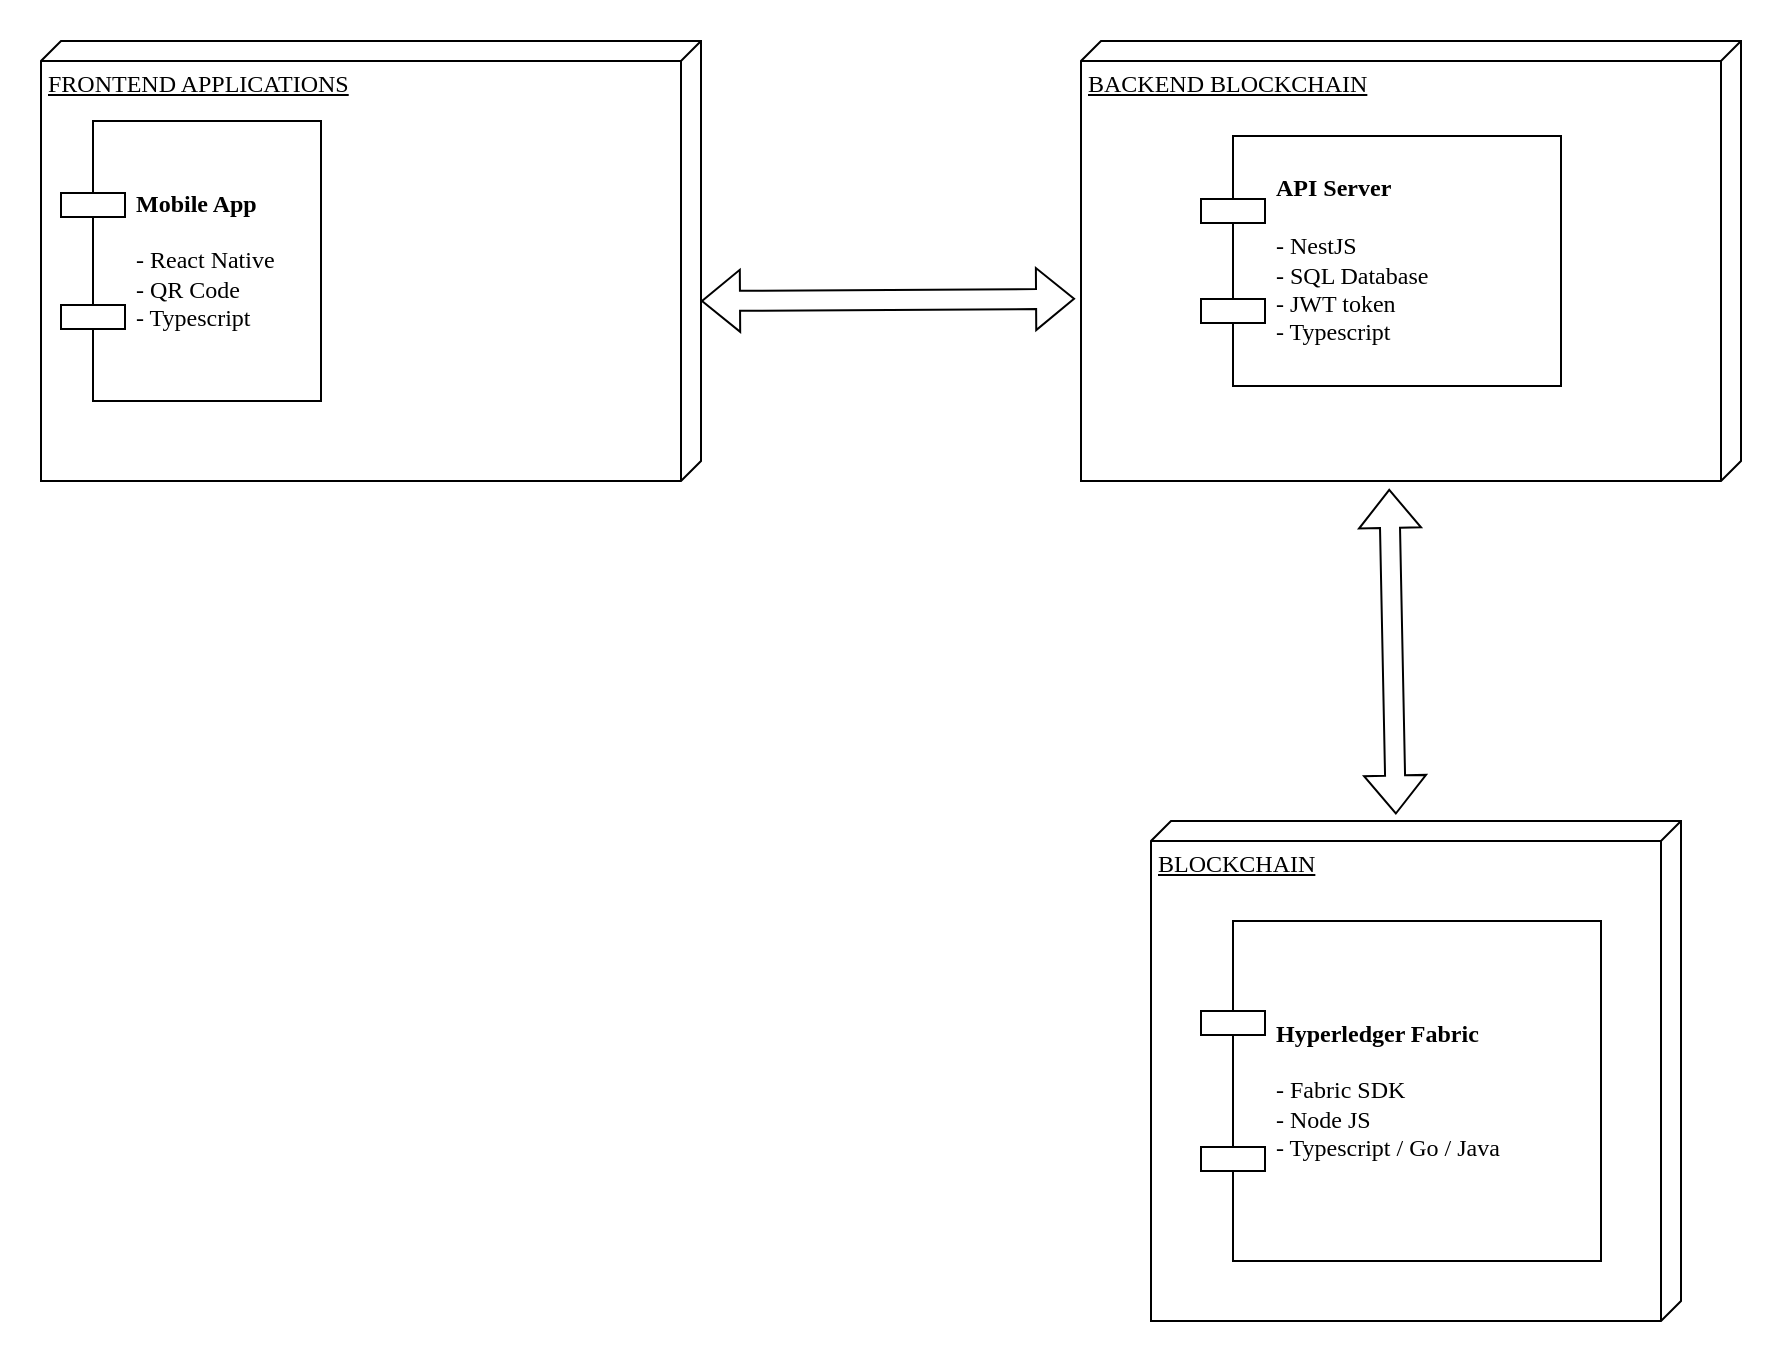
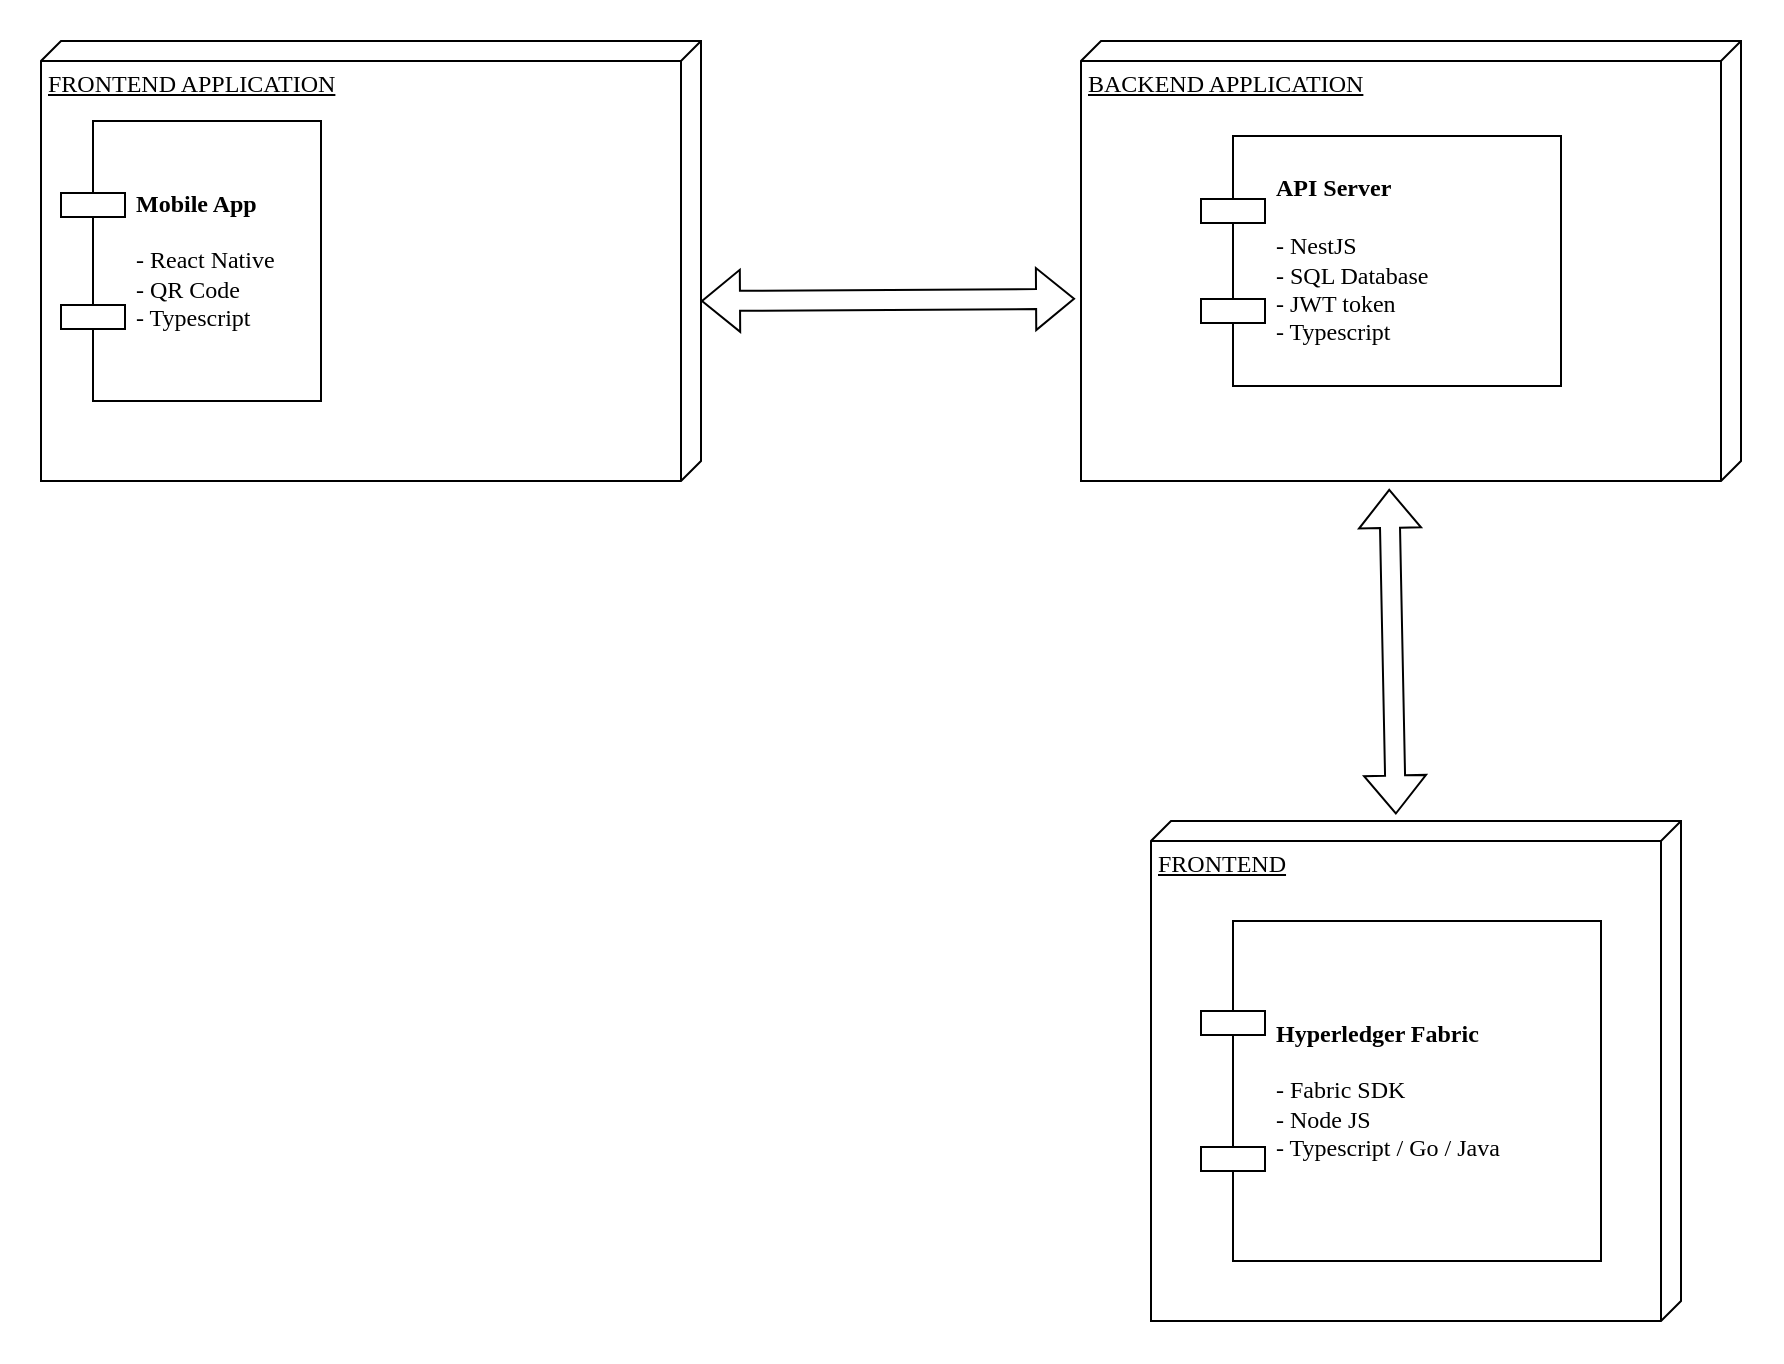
node "FRONTEND APPLICATIONS": label "FRONTEND APPLICATIONS" -> "FRONTEND APPLICATION"
node "BACKEND BLOCKCHAIN": label "BACKEND BLOCKCHAIN" -> "BACKEND APPLICATION"
node "BLOCKCHAIN": label "BLOCKCHAIN" -> "FRONTEND"
